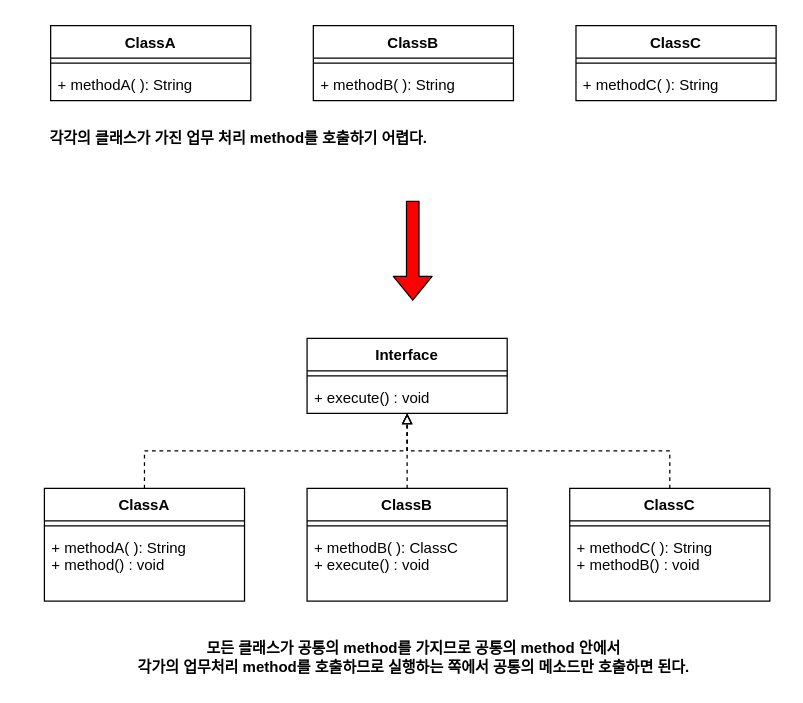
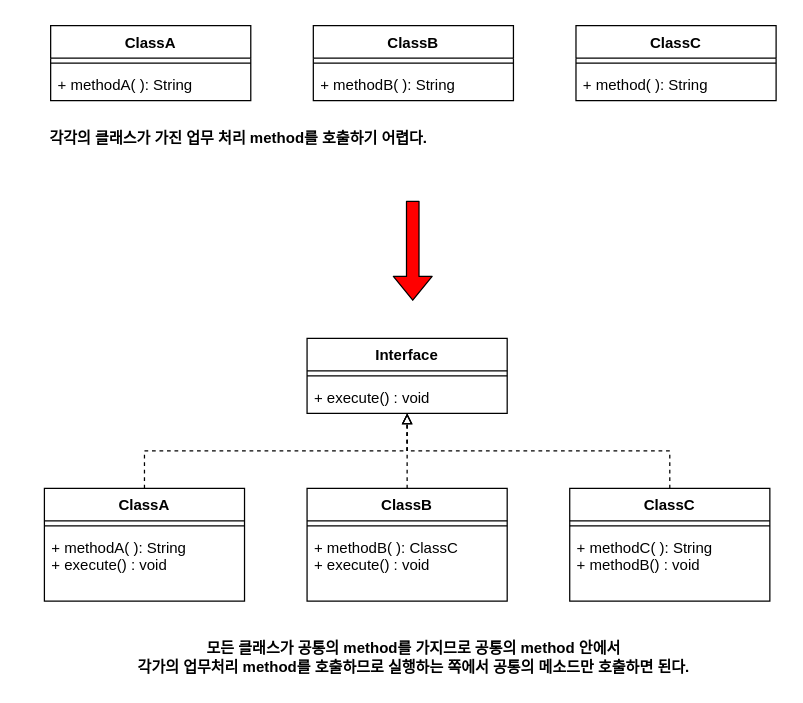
node "+ methodC( ): String": label "+ methodC( ): String" -> "+ method( ): String"
node "+ methodA( ): String + method() : void": label "+ methodA( ): String + method() : void" -> "+ methodA( ): String + execute() : void"
